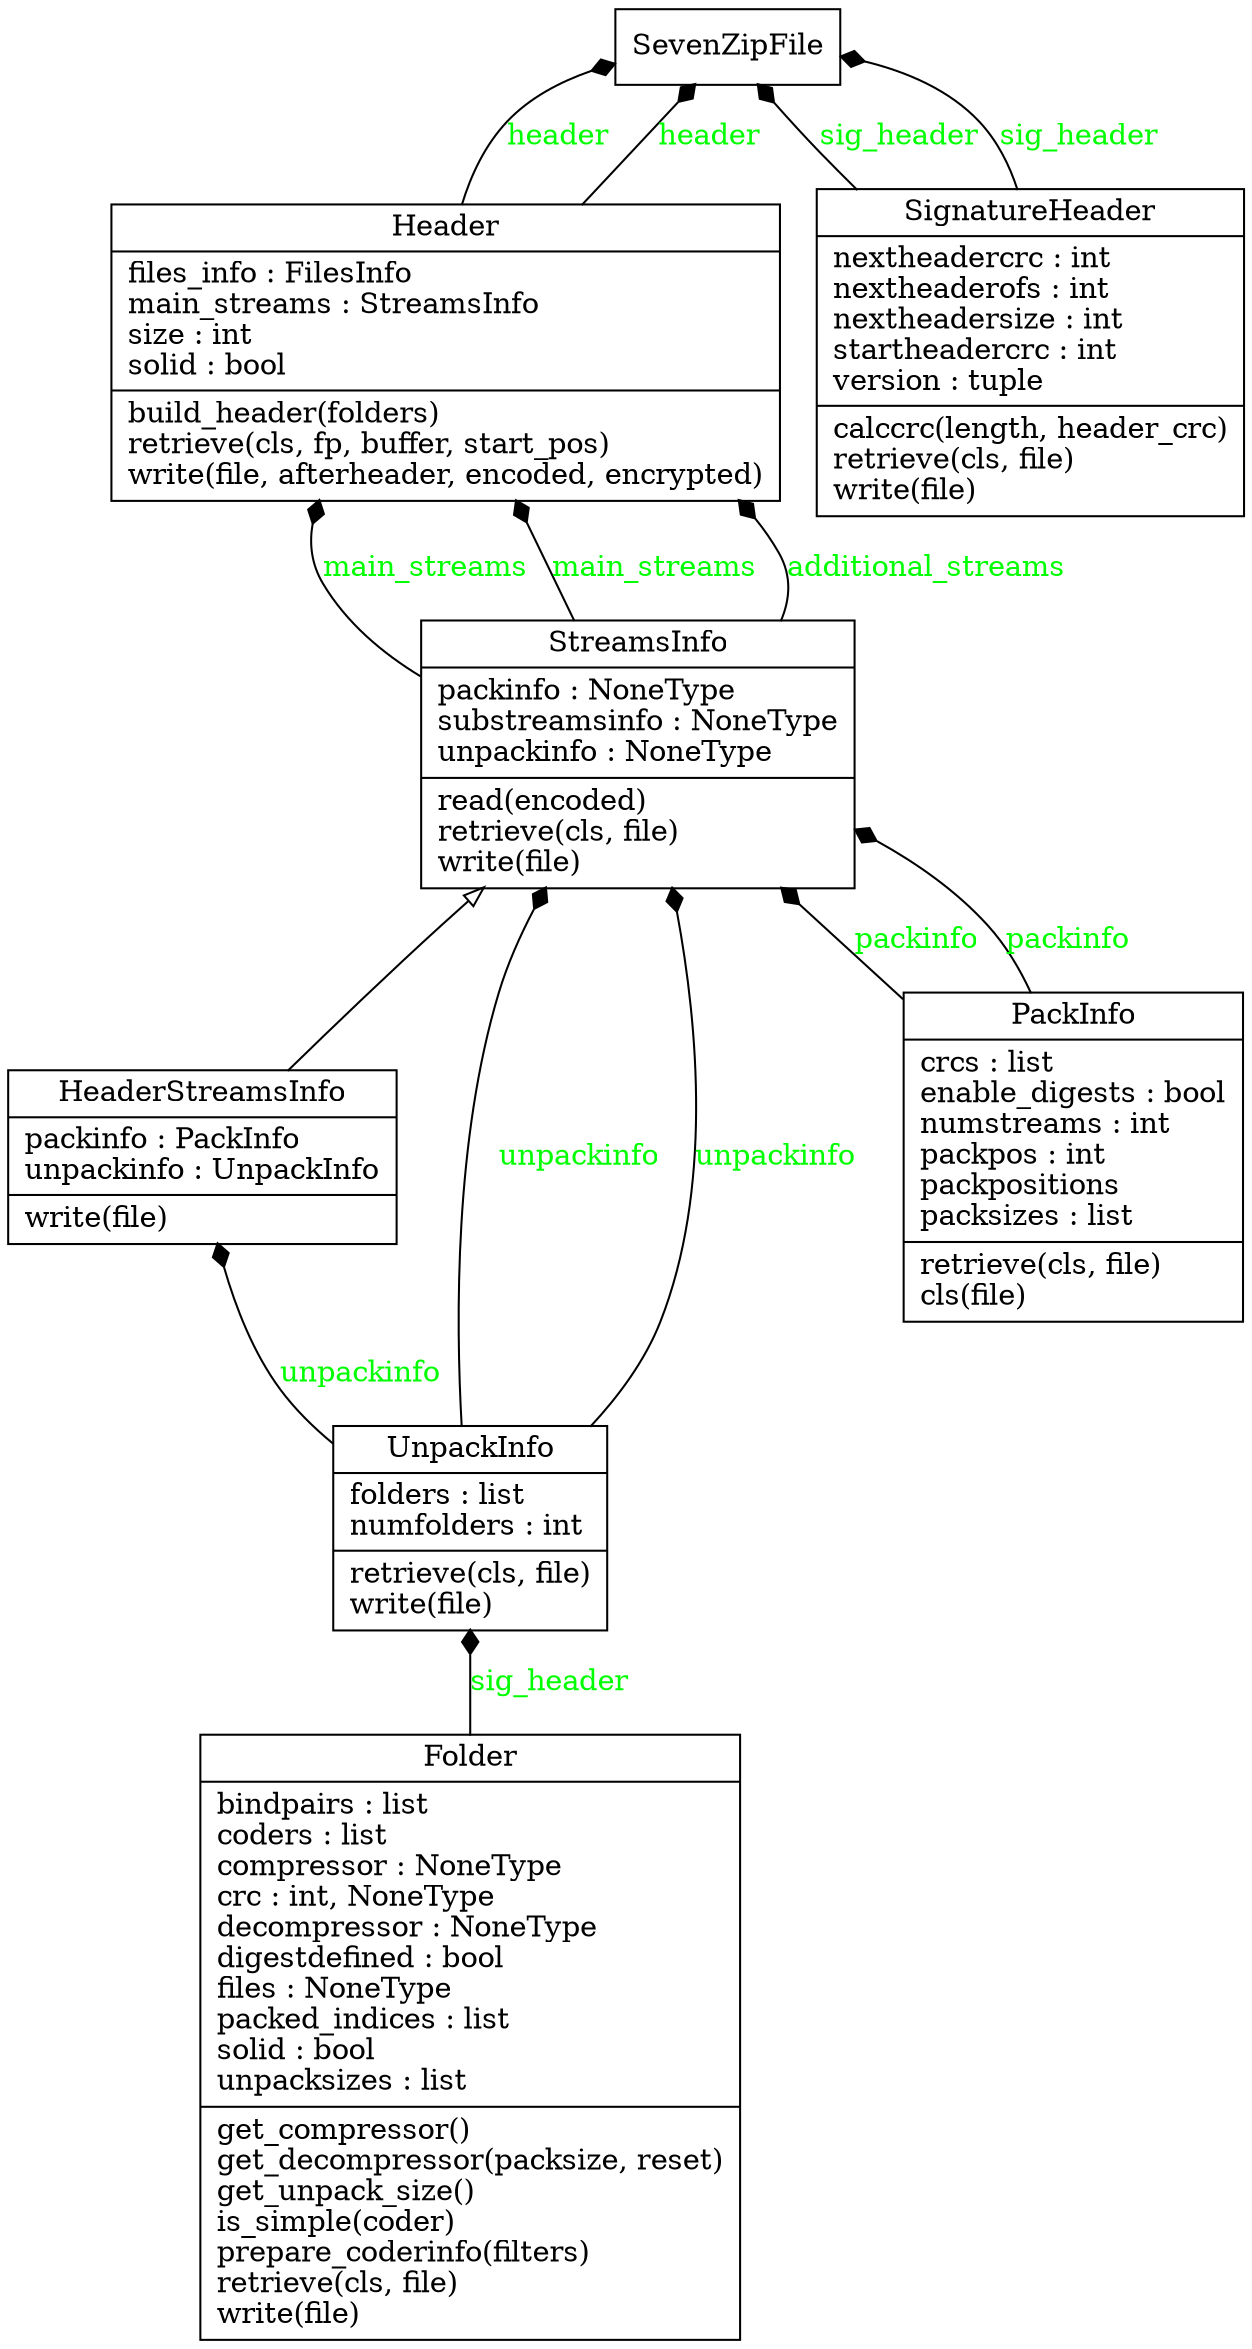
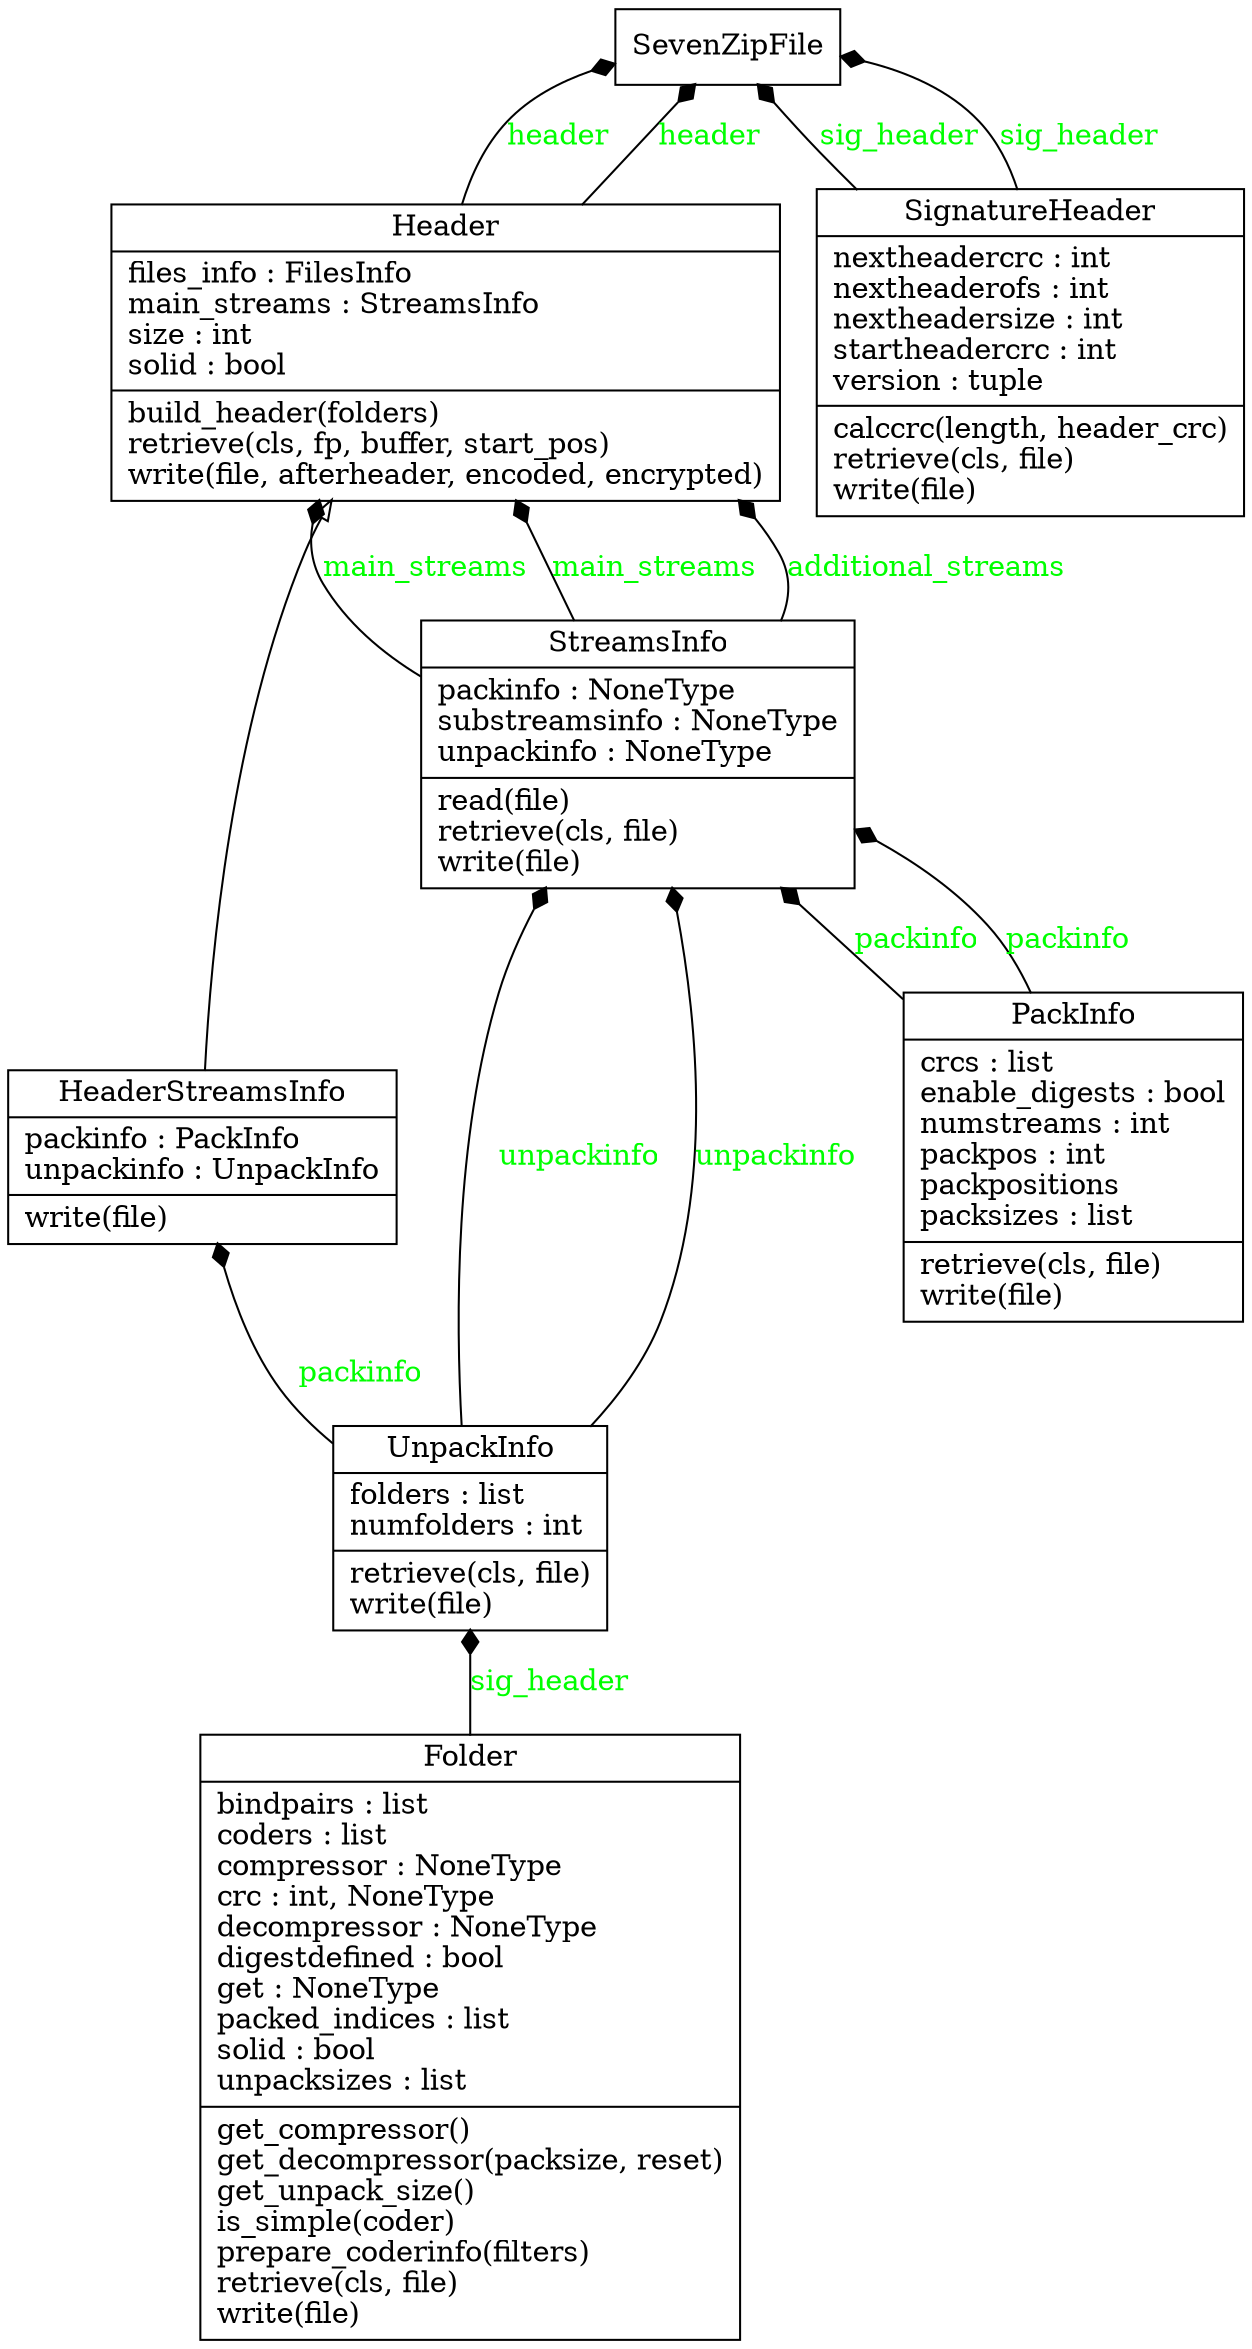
node "StreamsInfo": text "read(encoded)" -> "read(file)"
edge "HeaderStreamsInfo" -> "StreamsInfo": now "HeaderStreamsInfo" -> "Header"
node "PackInfo": text "cls(file)" -> "write(file)"
edge "UnpackInfo" -> "HeaderStreamsInfo": label "unpackinfo" -> "packinfo"
node "Folder": text "files : NoneType" -> "get : NoneType"
